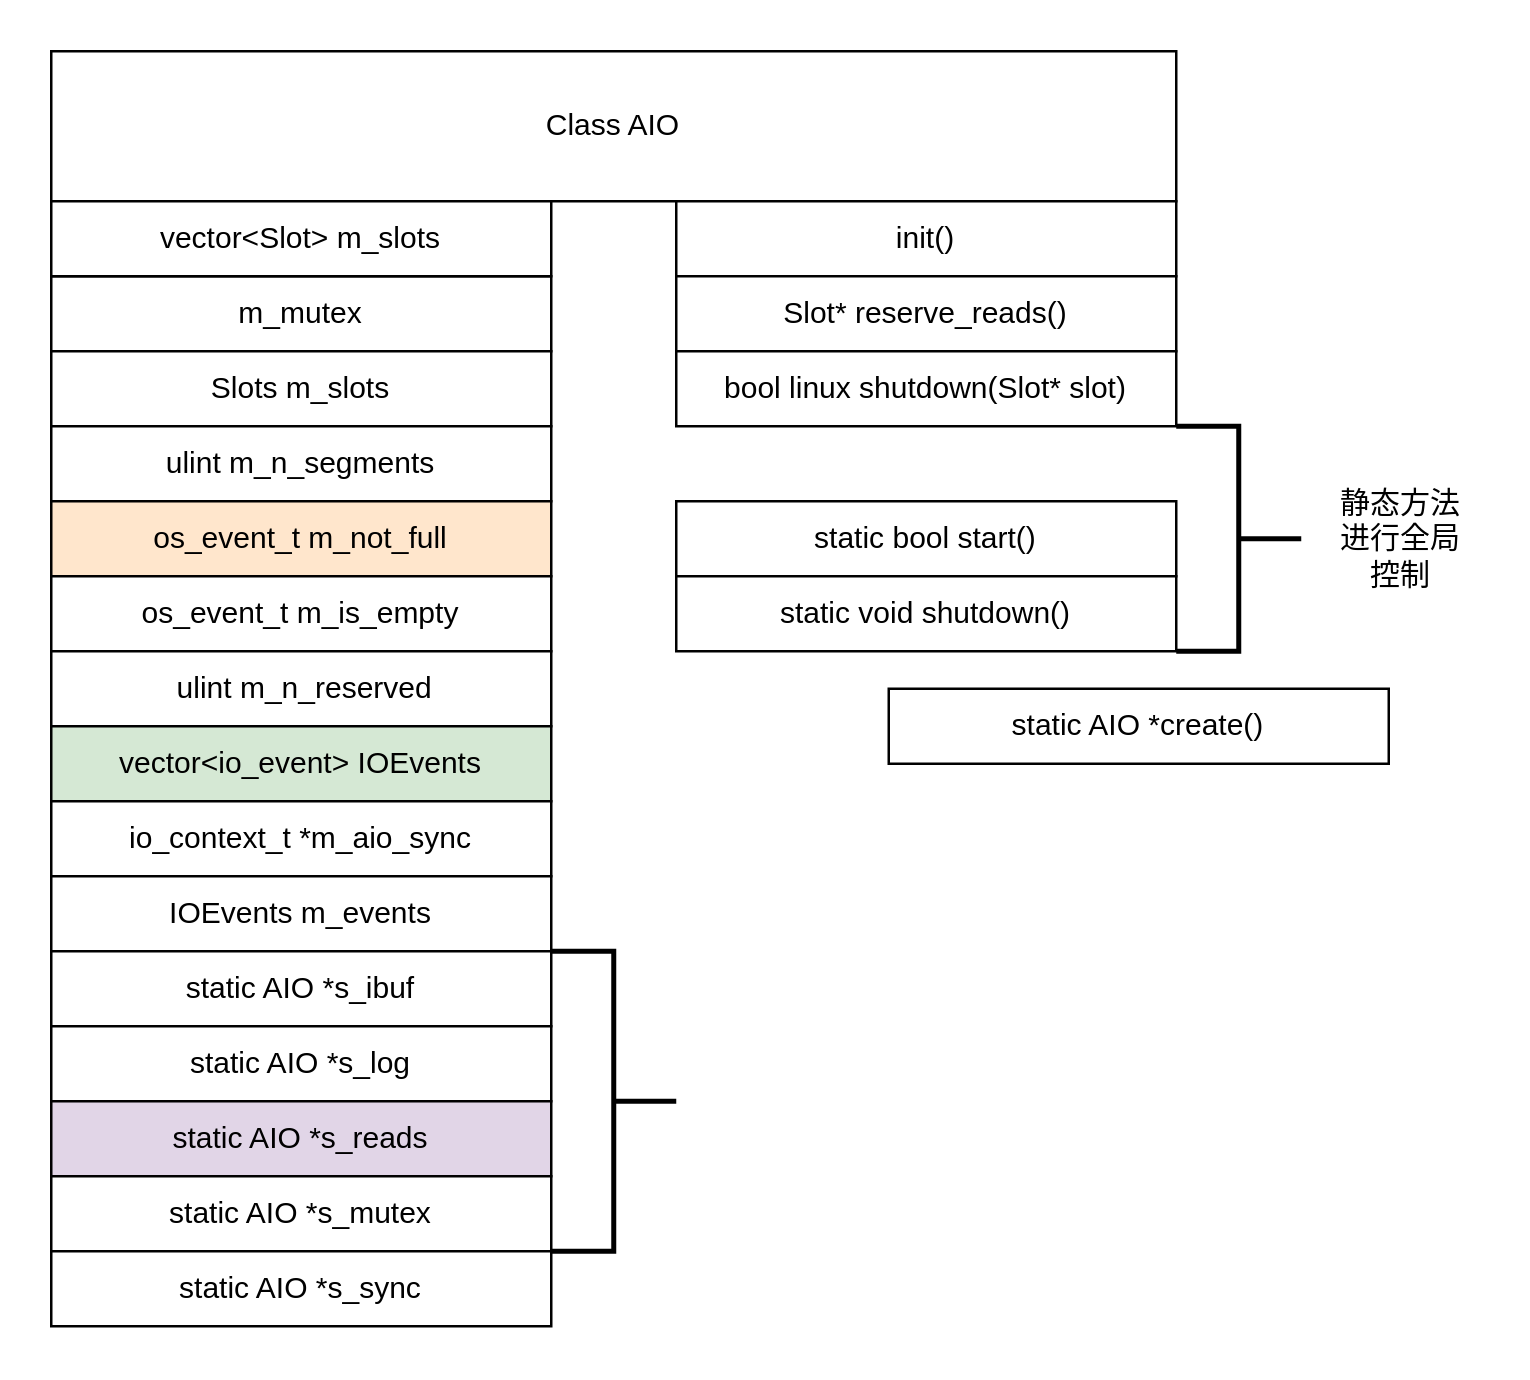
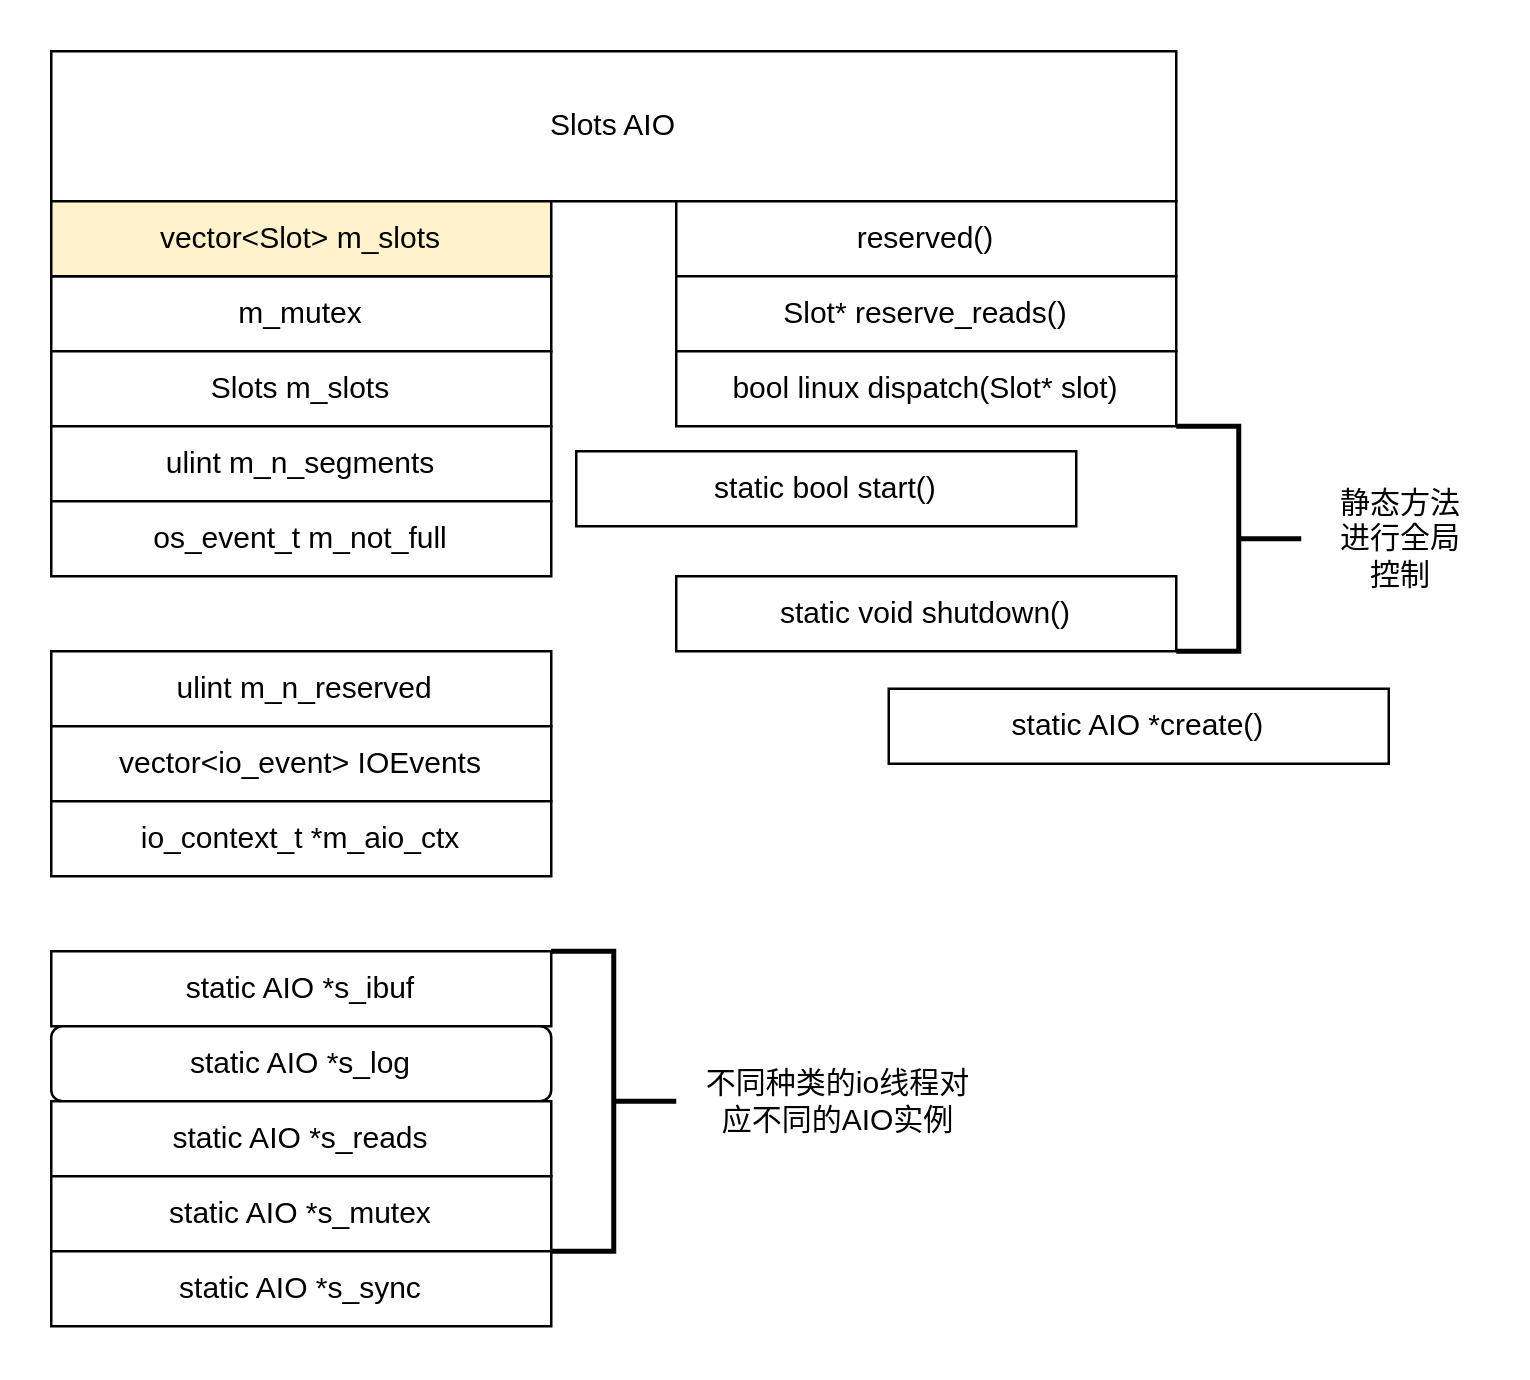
node "Class AIO": label "Class AIO" -> "Slots AIO"
node "vector<Slot> m_slots": fillcolor #ffffff -> #fff2cc
node "init()": label "init()" -> "reserved()"
node "bool linux shutdown(Slot* slot)": label "bool linux shutdown(Slot* slot)" -> "bool linux dispatch(Slot* slot)"
node "os_event_t m_not_full": fillcolor #ffe6cc -> #ffffff
node "static bool start()": moved (926, 539) -> (826, 489)
node "os_event_t m_is_empty": removed
node "vector<io_event> IOEvents": fillcolor #d5e8d4 -> #ffffff
node "io_context_t *m_aio_sync": label "io_context_t *m_aio_sync" -> "io_context_t *m_aio_ctx"
node "IOEvents m_events": removed
node "static AIO *s_log": shape rectangle -> rounded rectangle
node "不同种类的io线程对应不同的AIO实例": added
node "static AIO *s_reads": fillcolor #e1d5e7 -> #ffffff
